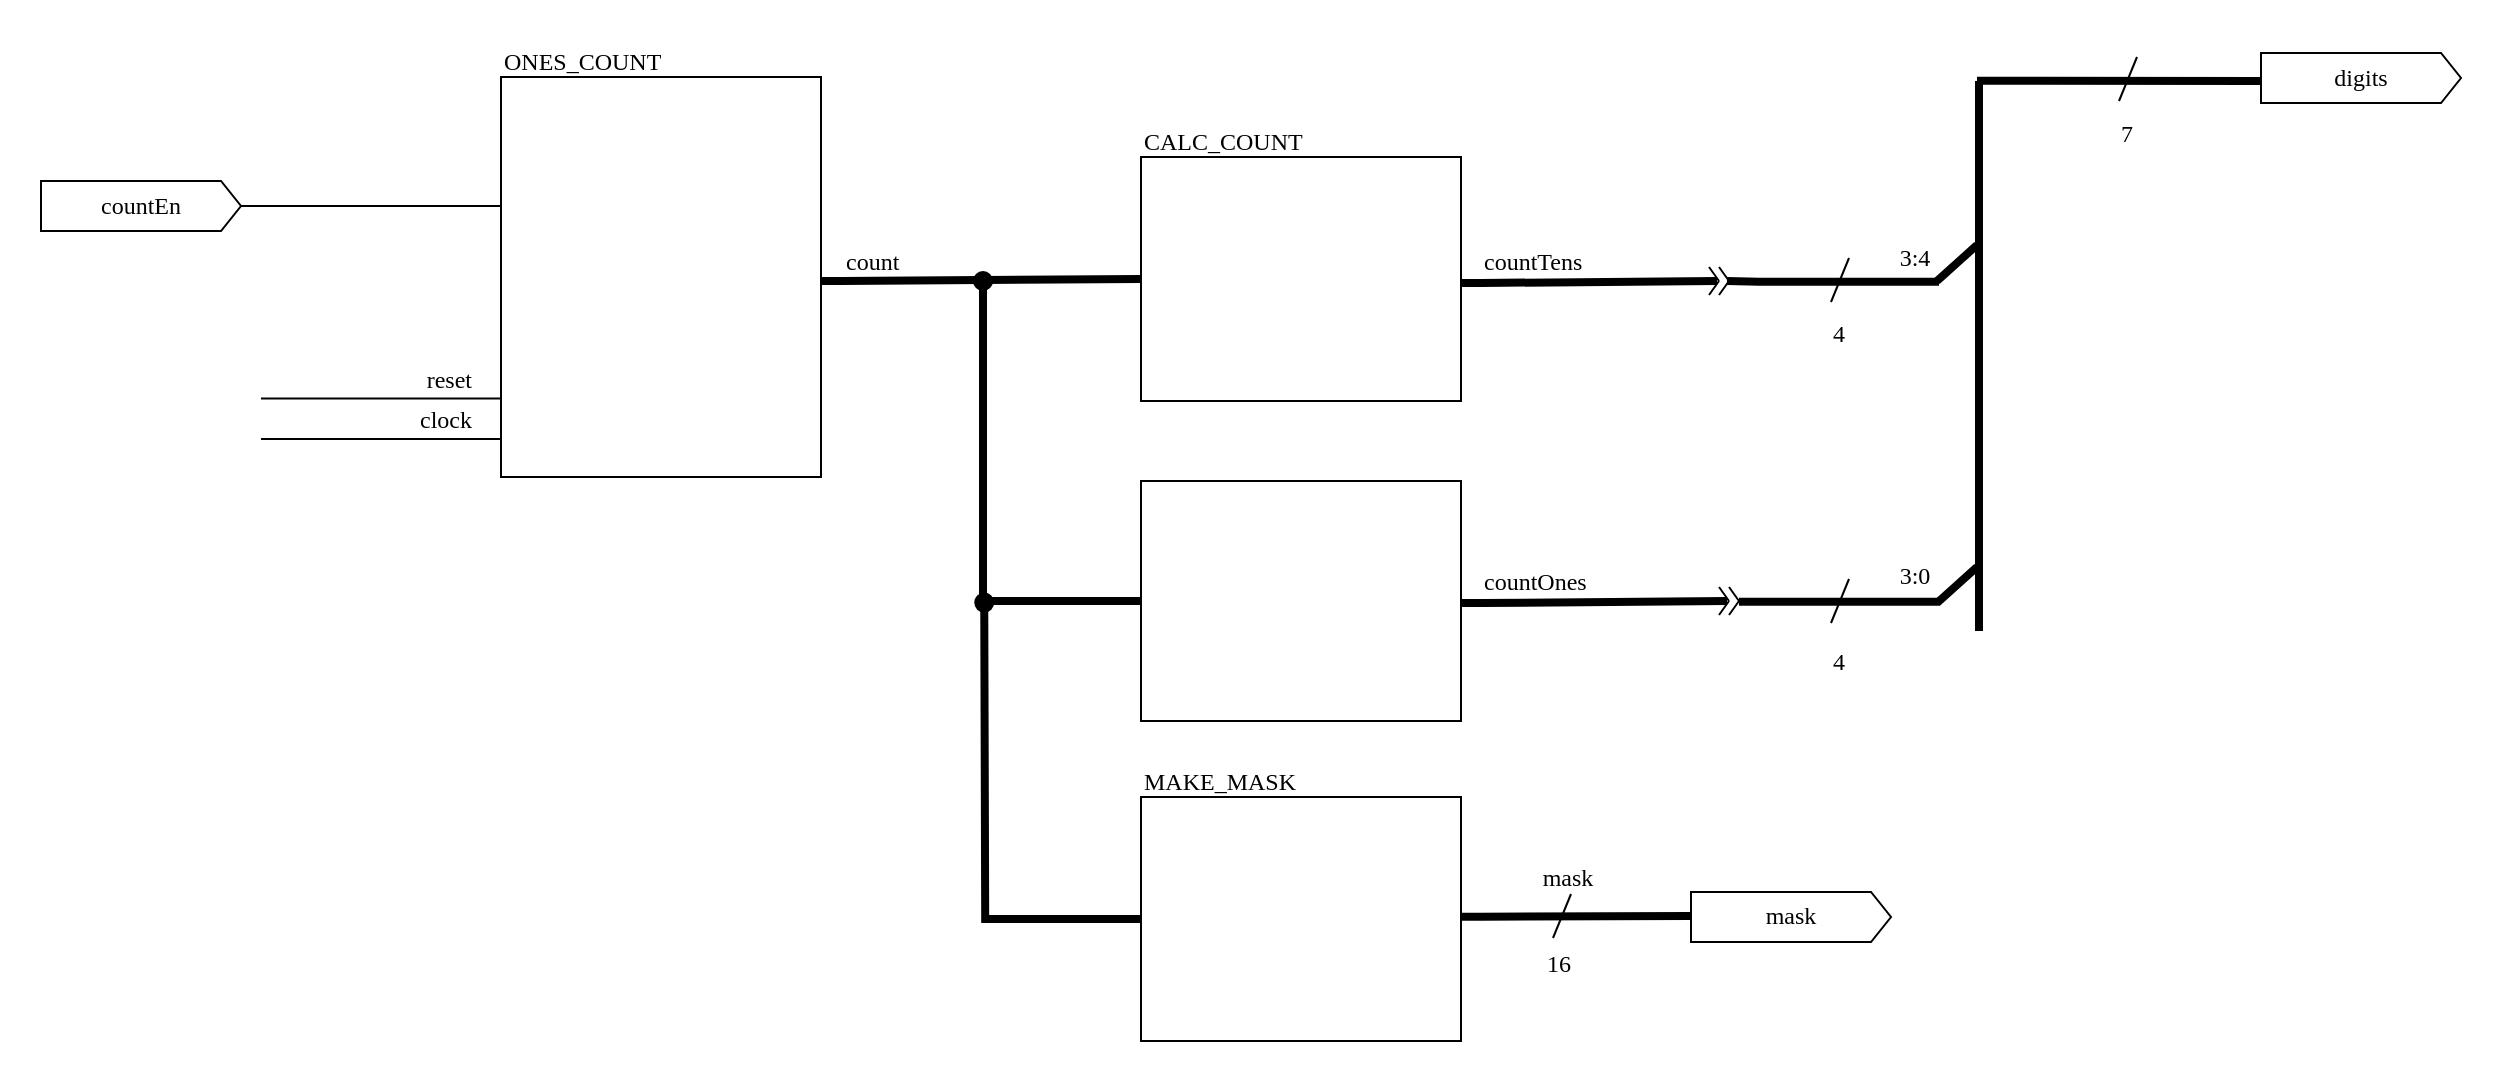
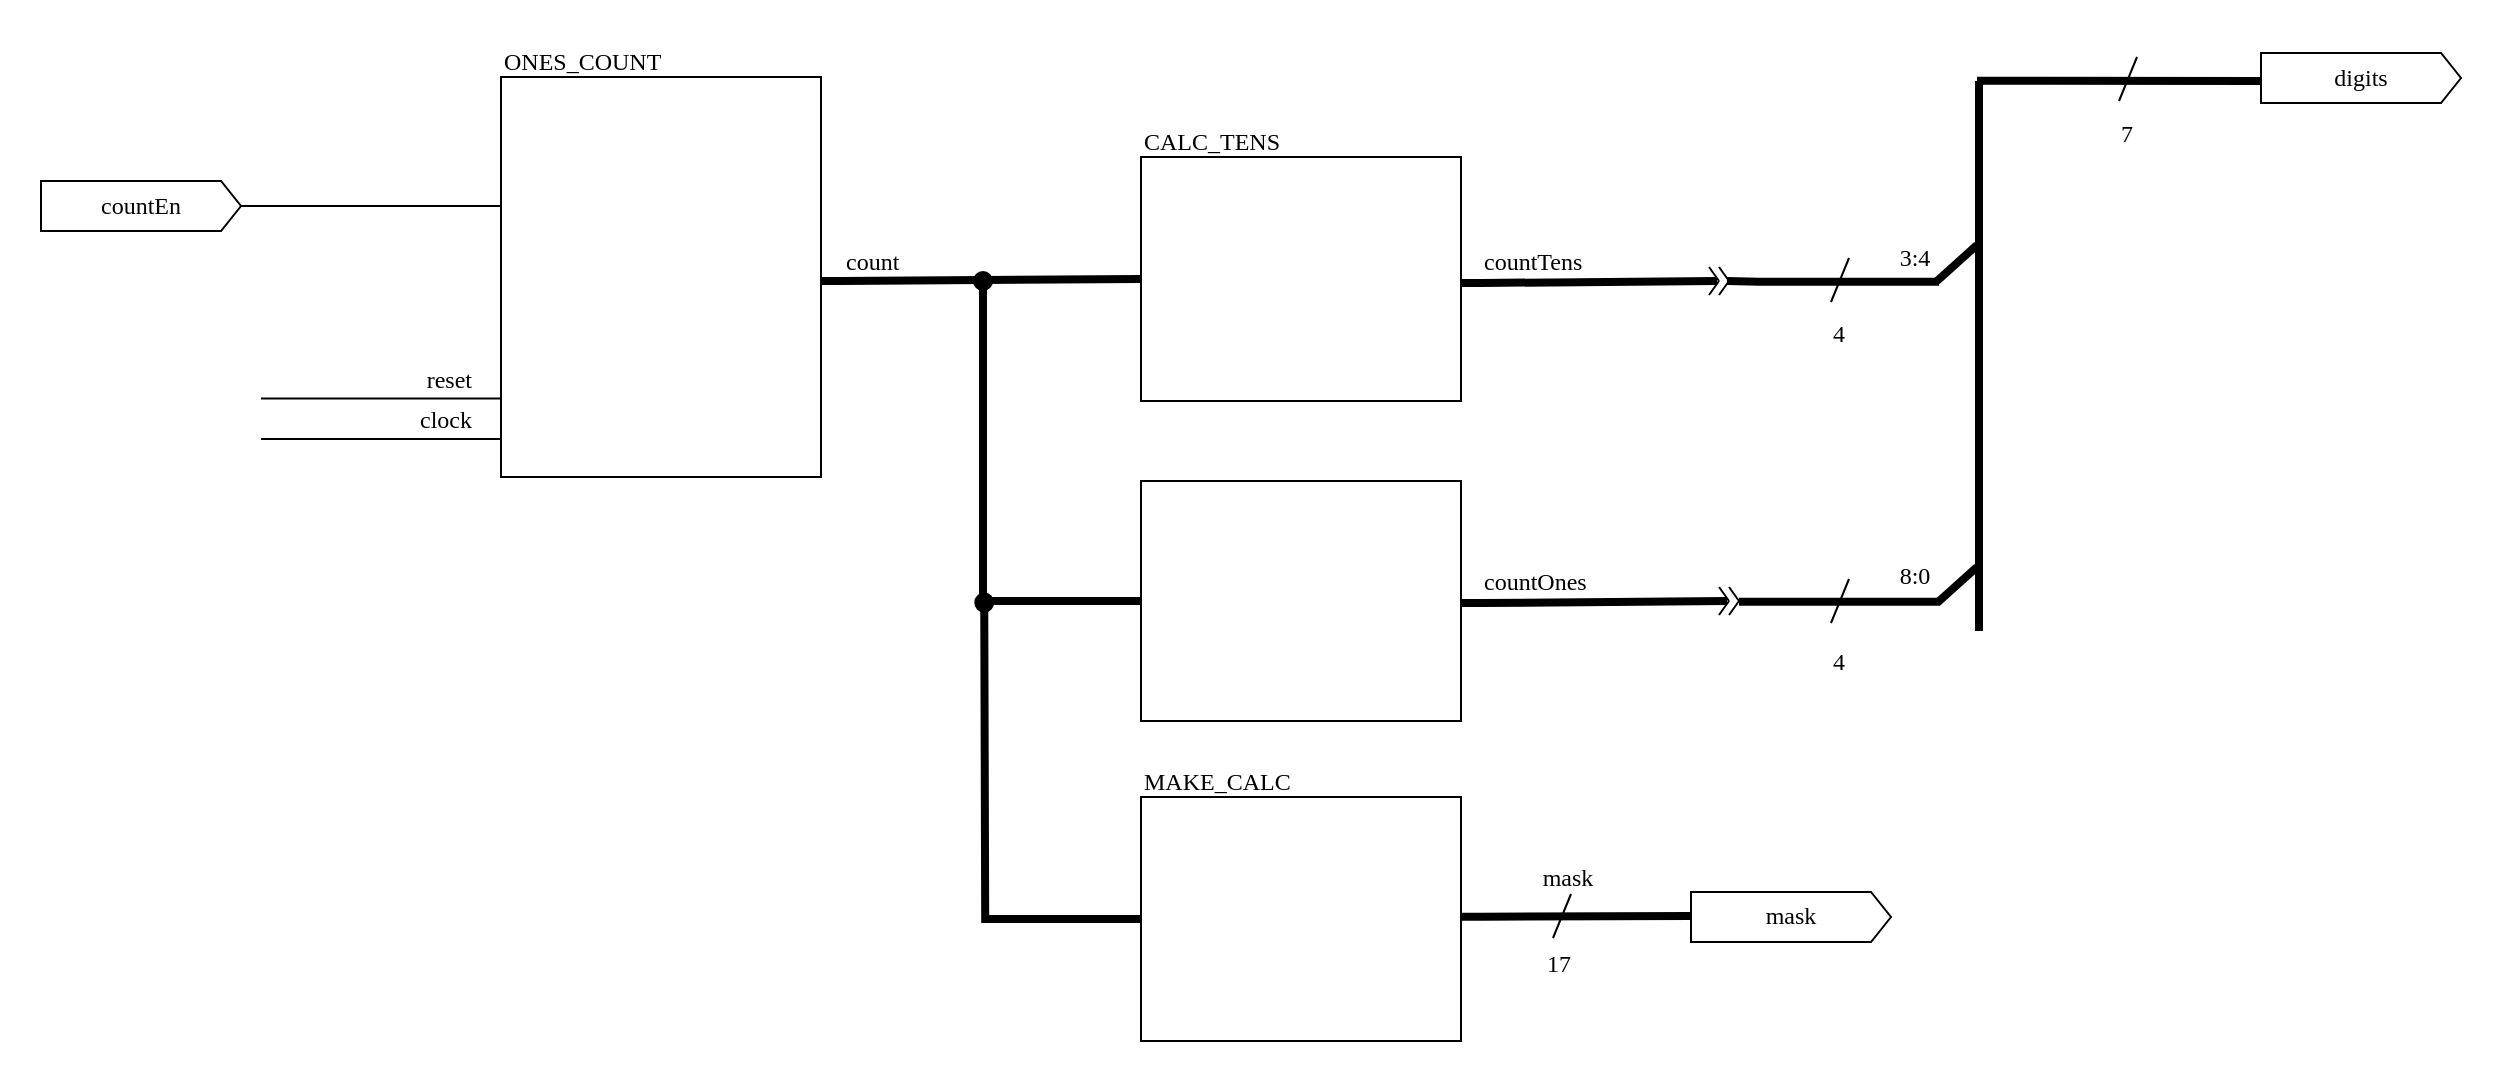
node "CALC_COUNT": label "CALC_COUNT" -> "CALC_TENS"
node "3:0": label "3:0" -> "8:0"
node "MAKE_MASK": label "MAKE_MASK" -> "MAKE_CALC"
node "16": label "16" -> "17"
